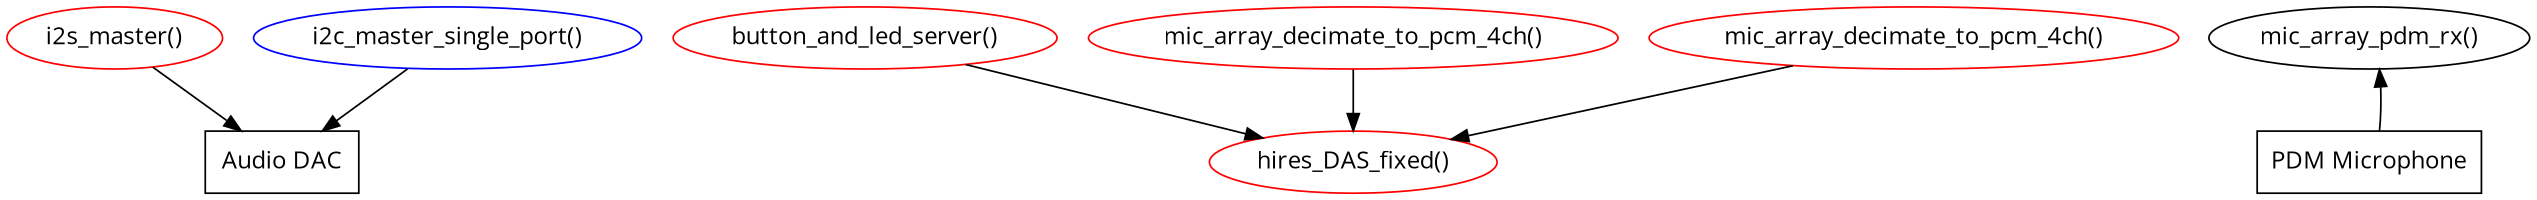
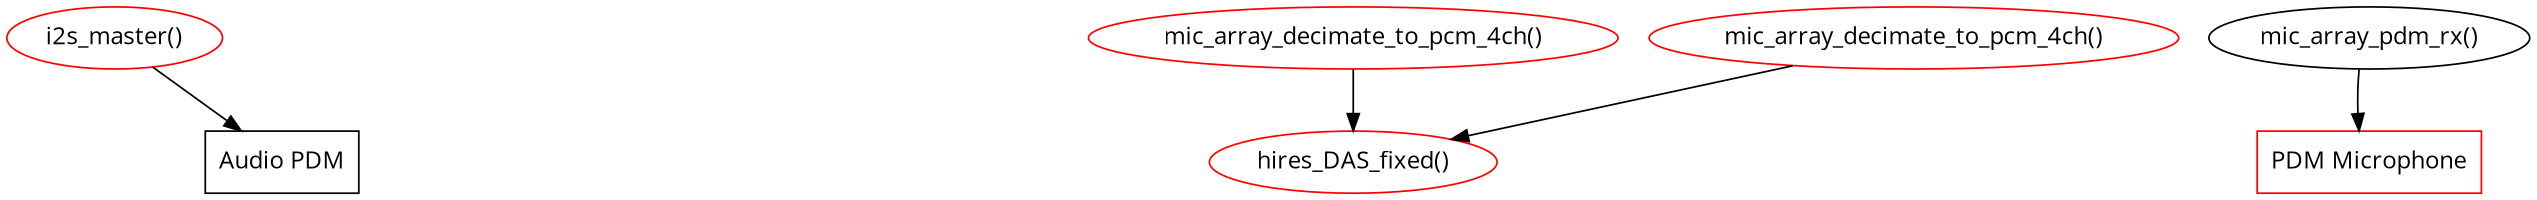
node "i2c_master_single_port()": removed
node "button_and_led_server()": removed
edge "PDM Microphone" -> "mic_array_pdm_rx()": reversed
node "Audio DAC": label "Audio DAC" -> "Audio PDM"
node "PDM Microphone": color black -> red
